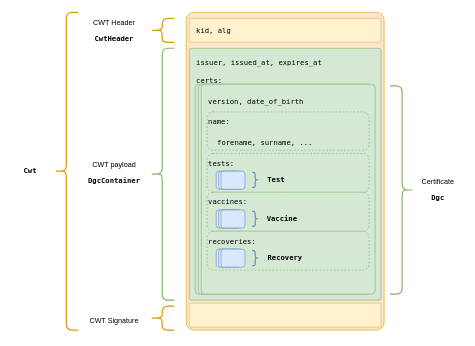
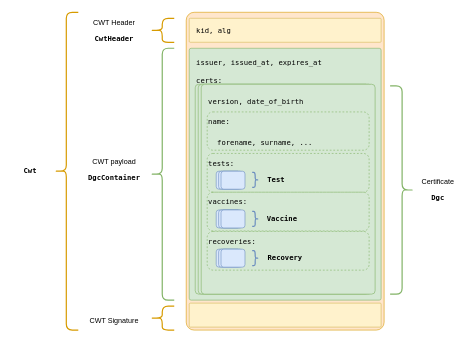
node "CWT payload DgcContainer": size 60x30 -> 60x24
